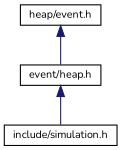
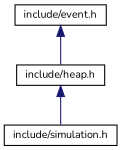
node "heap/event.h": label "heap/event.h" -> "include/event.h"
node "event/heap.h": label "event/heap.h" -> "include/heap.h"
